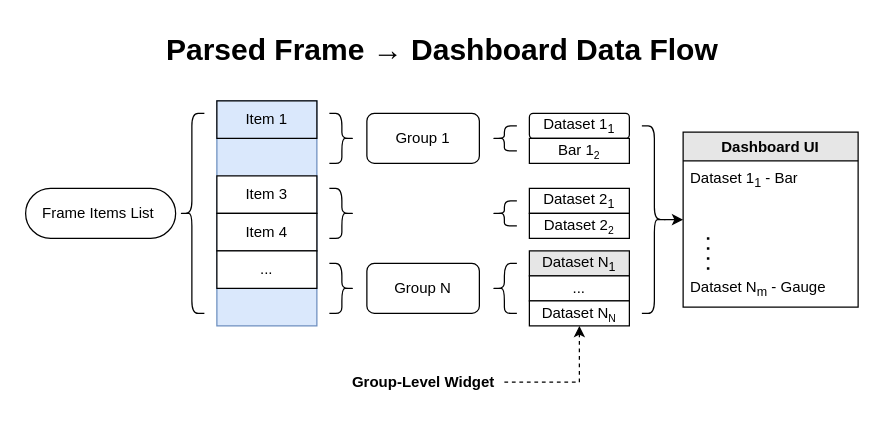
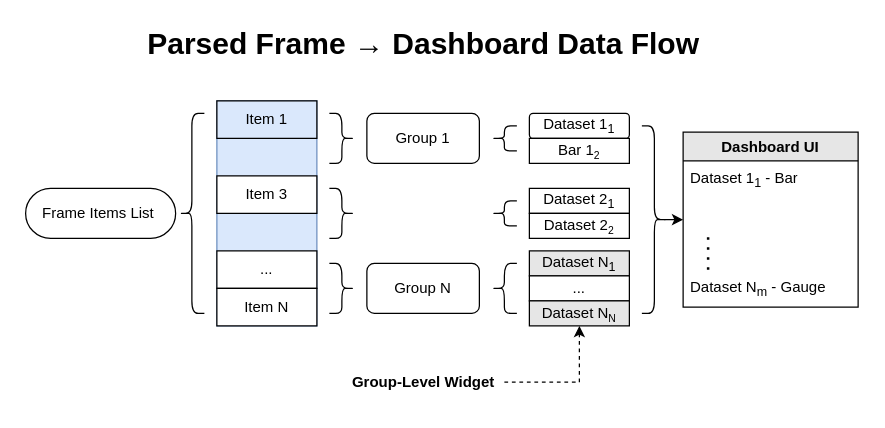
node "Parsed Frame → Dashboard Data Flow": moved (442, 51) -> (423, 44)
node "Item 4": removed
node "Item N": added
node "Dataset NN": fillcolor #ffffff -> #e6e6e6
